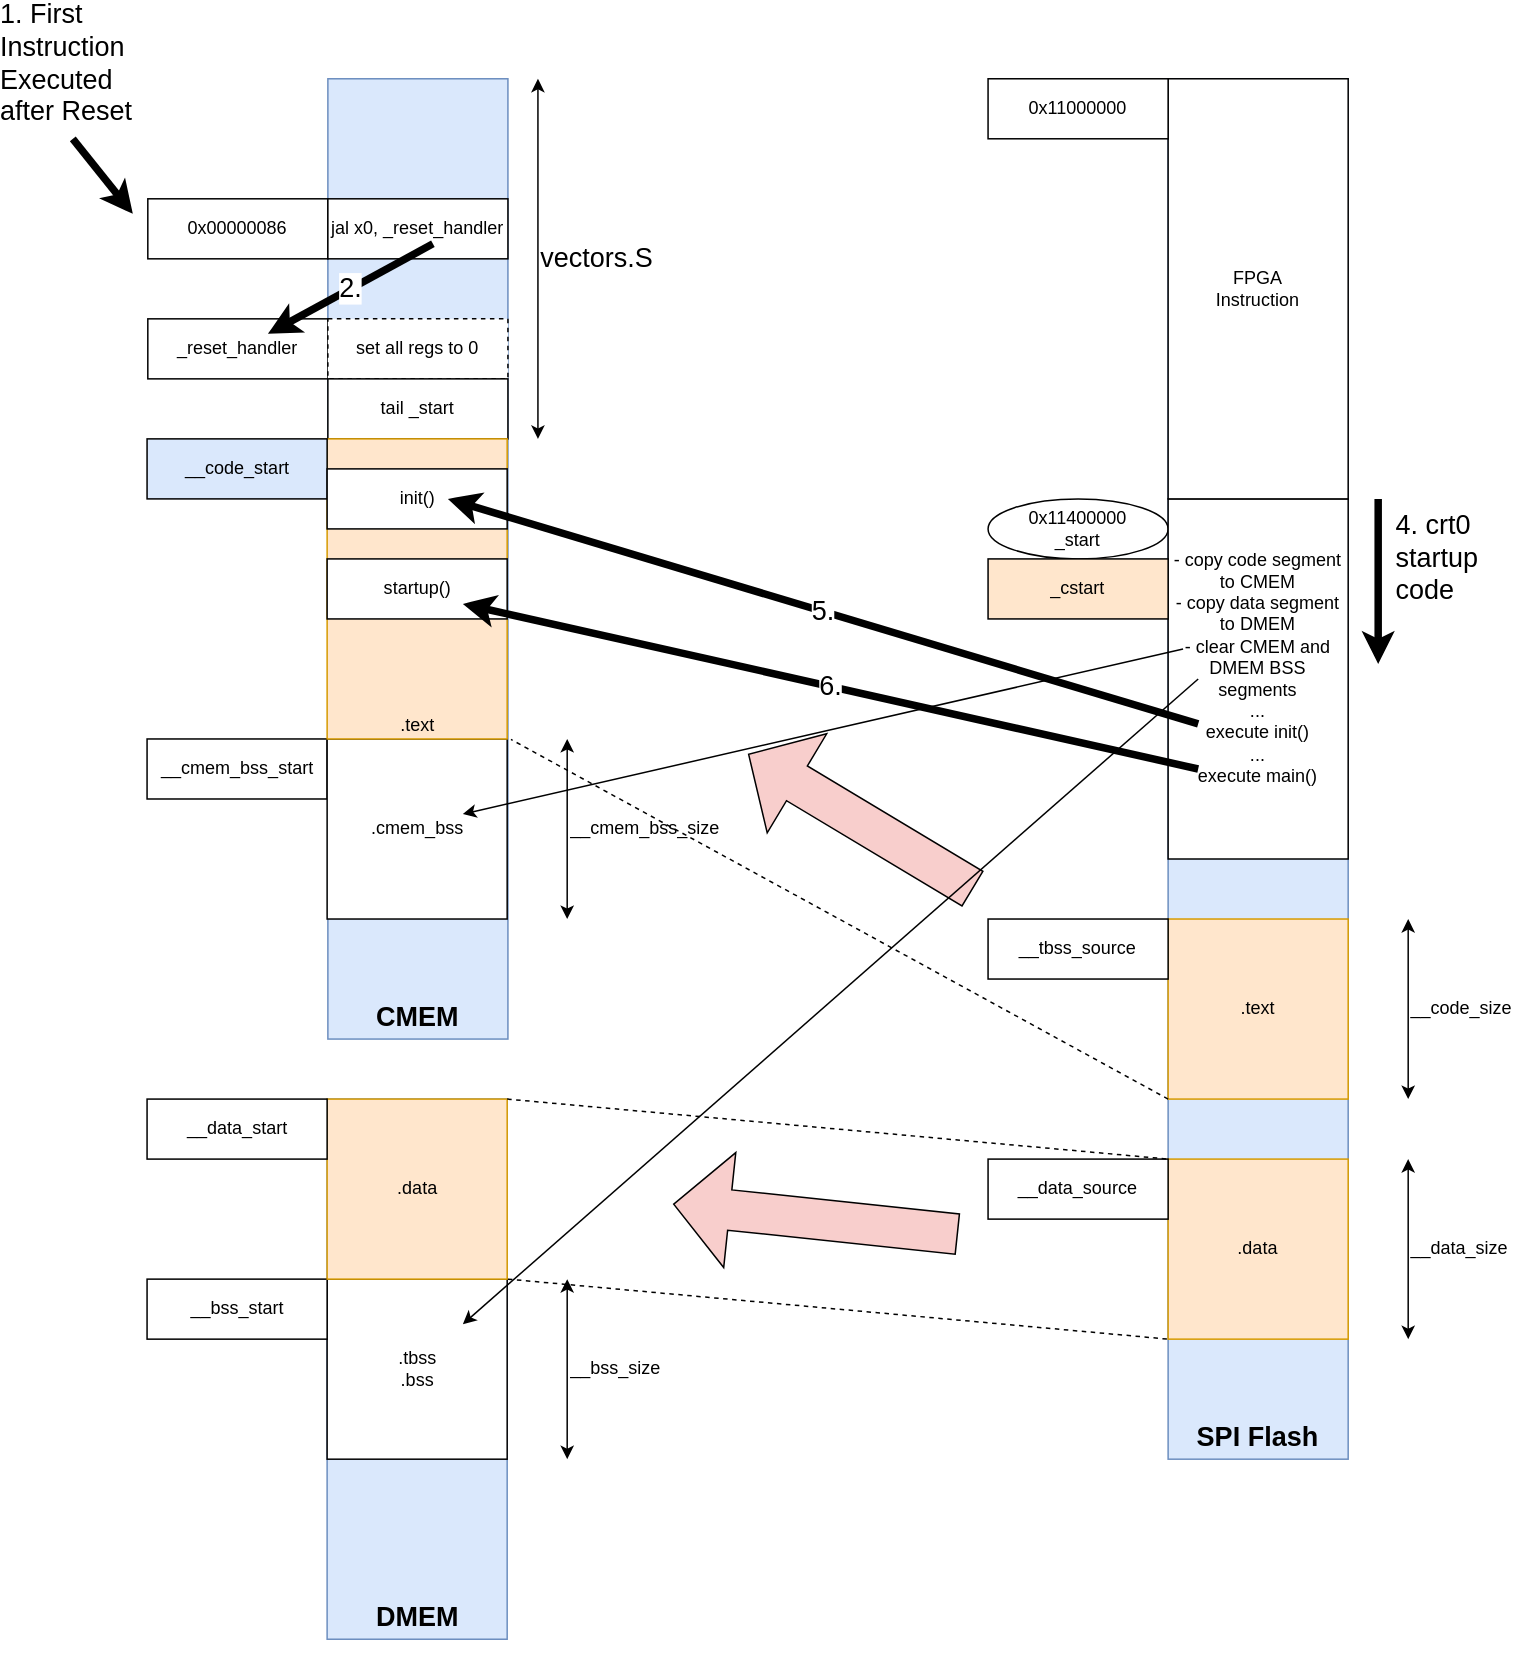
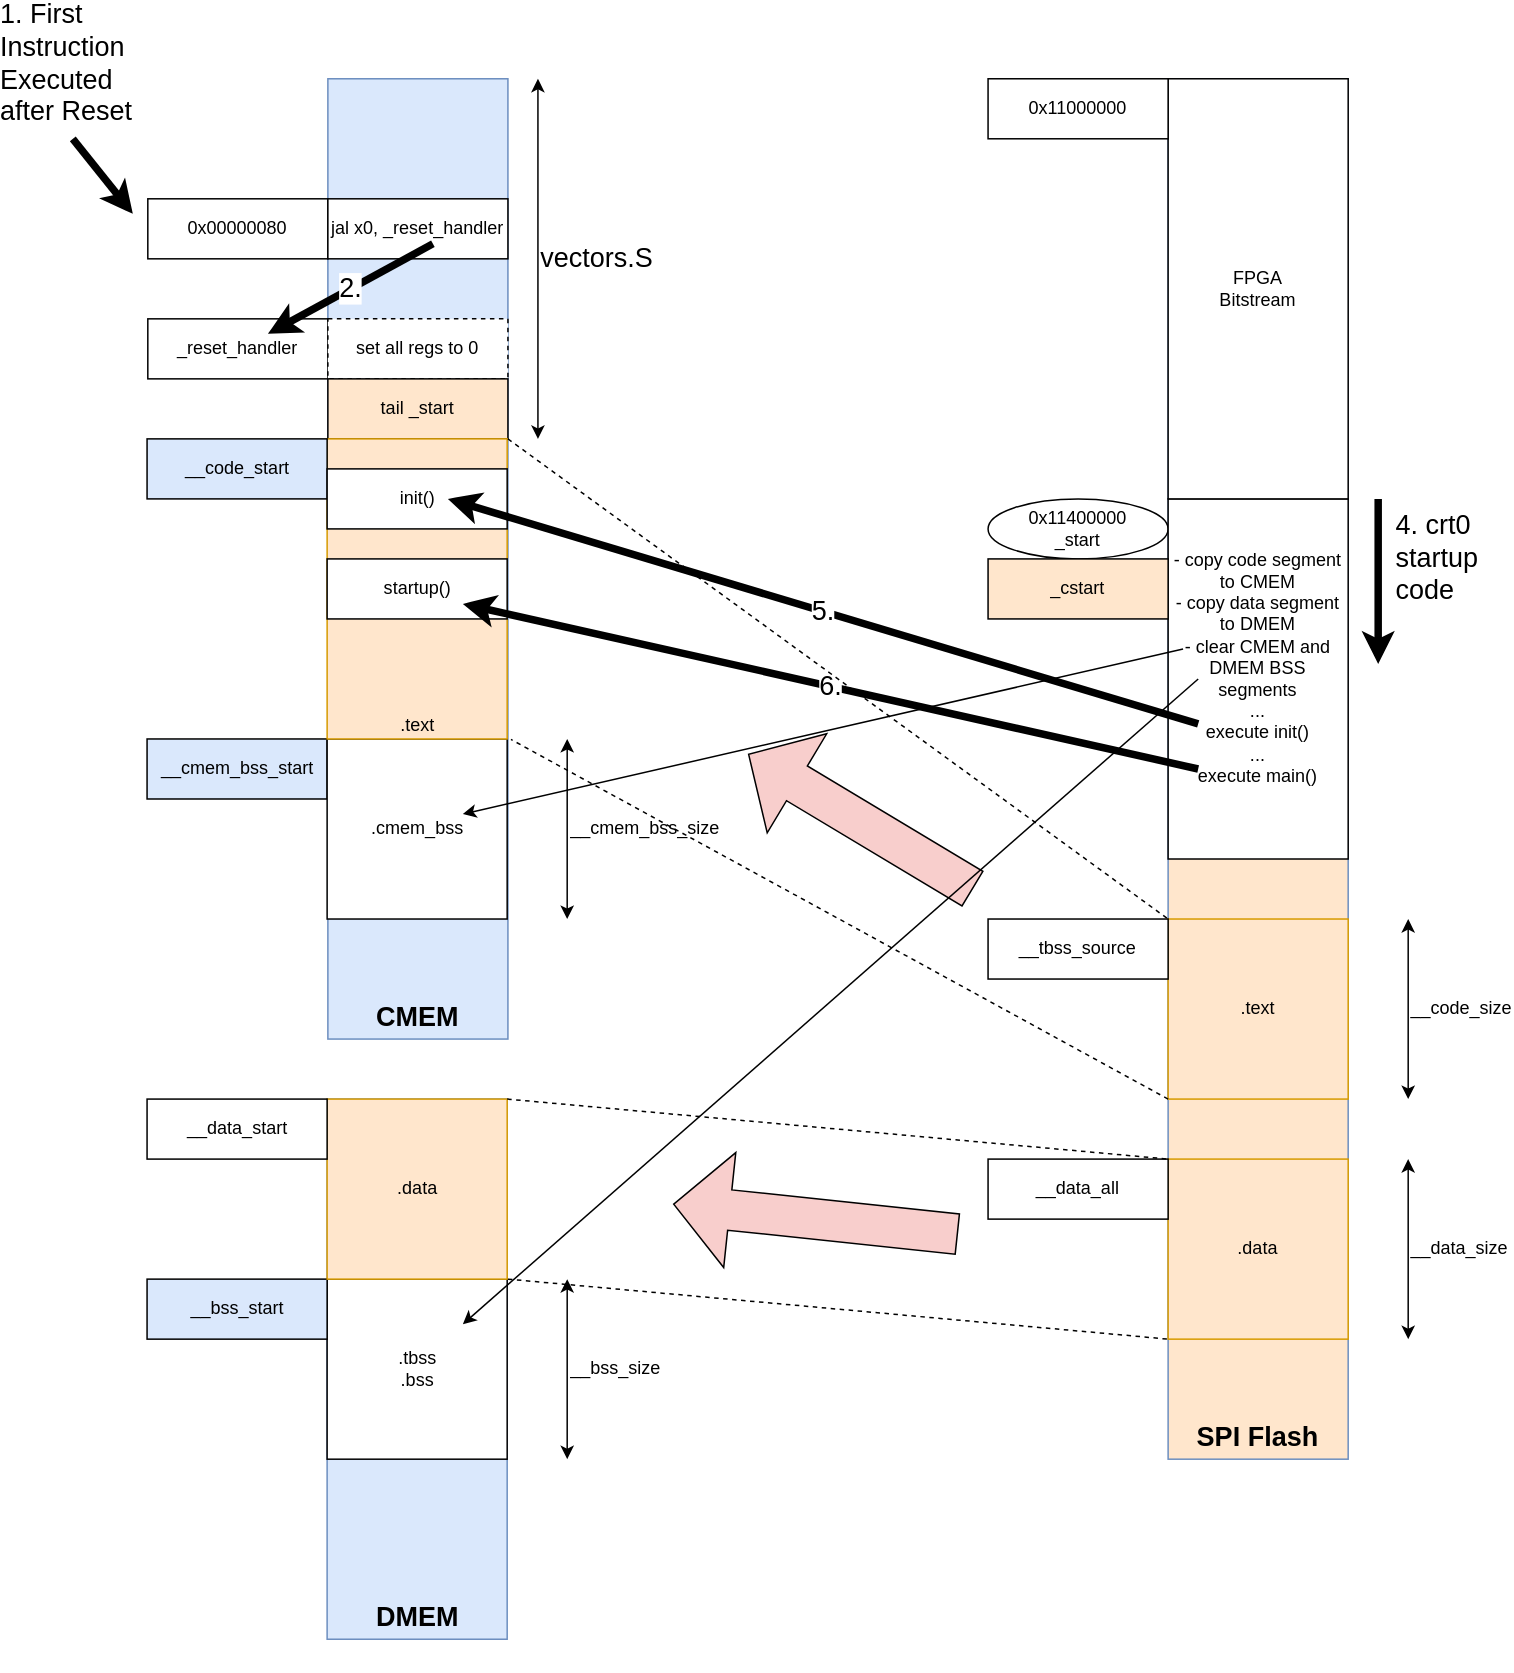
node "0x00000086": label "0x00000086" -> "0x00000080"
node "FPGA Instruction": label "FPGA Instruction" -> "FPGA Bitstream"
node "tail _start": fillcolor #ffffff -> #ffe6cc
node "__cmem_bss_start": fillcolor #ffffff -> #dae8fc
edge "tail _start" -- "__tbss_source": added
node "__data_source": label "__data_source" -> "__data_all"
node "__bss_start": fillcolor #ffffff -> #dae8fc
node "SPI Flash": fillcolor #dae8fc -> #ffe6cc
